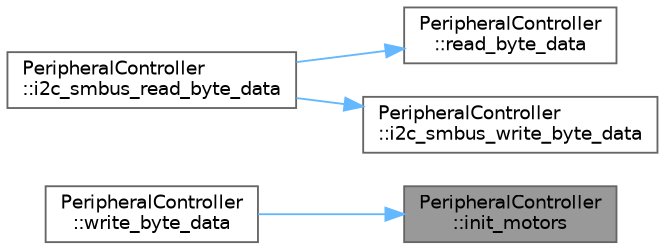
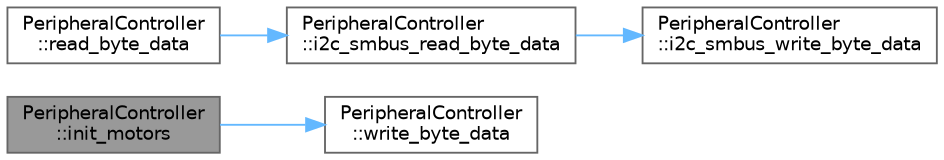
edge "PeripheralController ::i2c_smbus_read_byte_data" -> "PeripheralController ::read_byte_data": reversed
edge "PeripheralController ::write_byte_data" -> "PeripheralController ::init_motors": reversed
